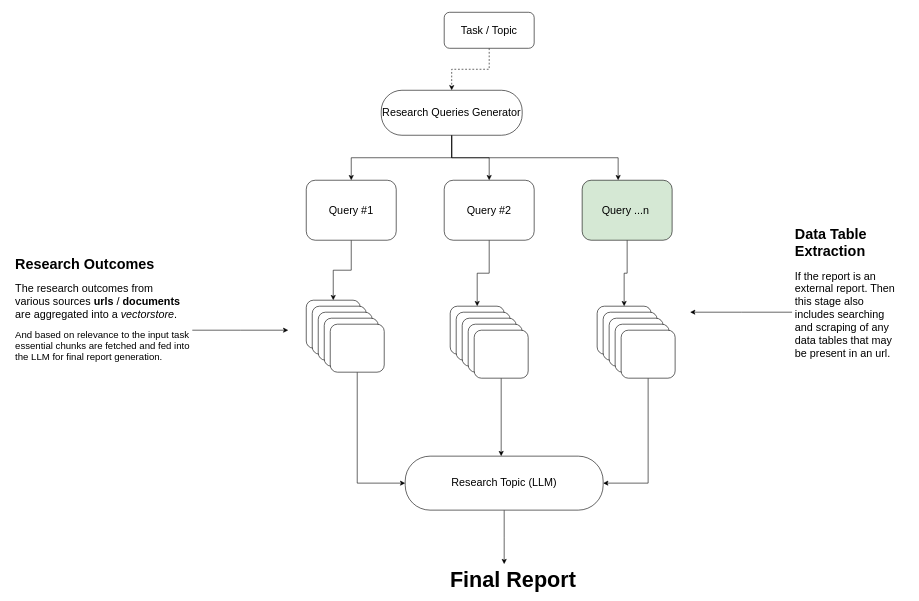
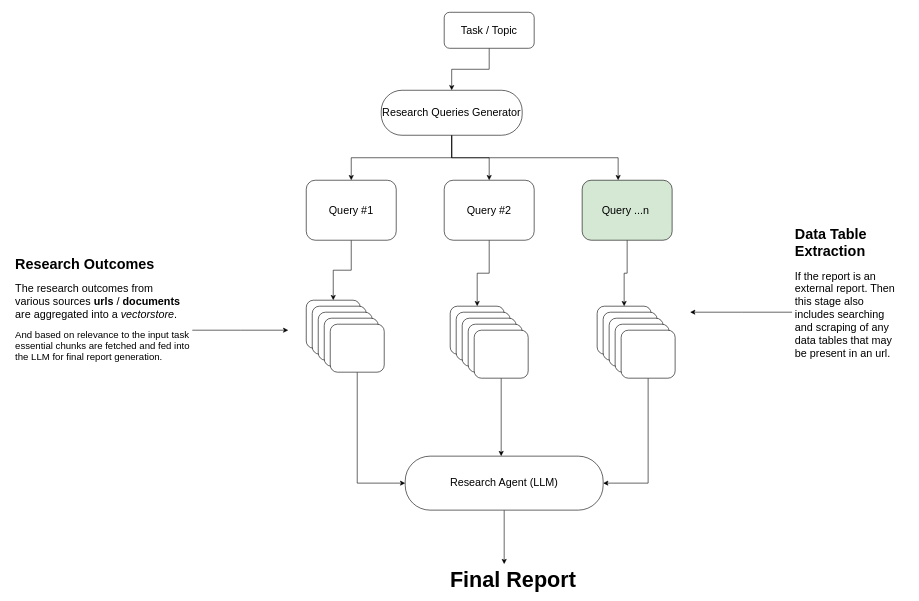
edge "Task / Topic" -> "Research Queries Generator": style dashed -> solid
node "Research Topic (LLM)": label "Research Topic (LLM)" -> "Research Agent (LLM)"
